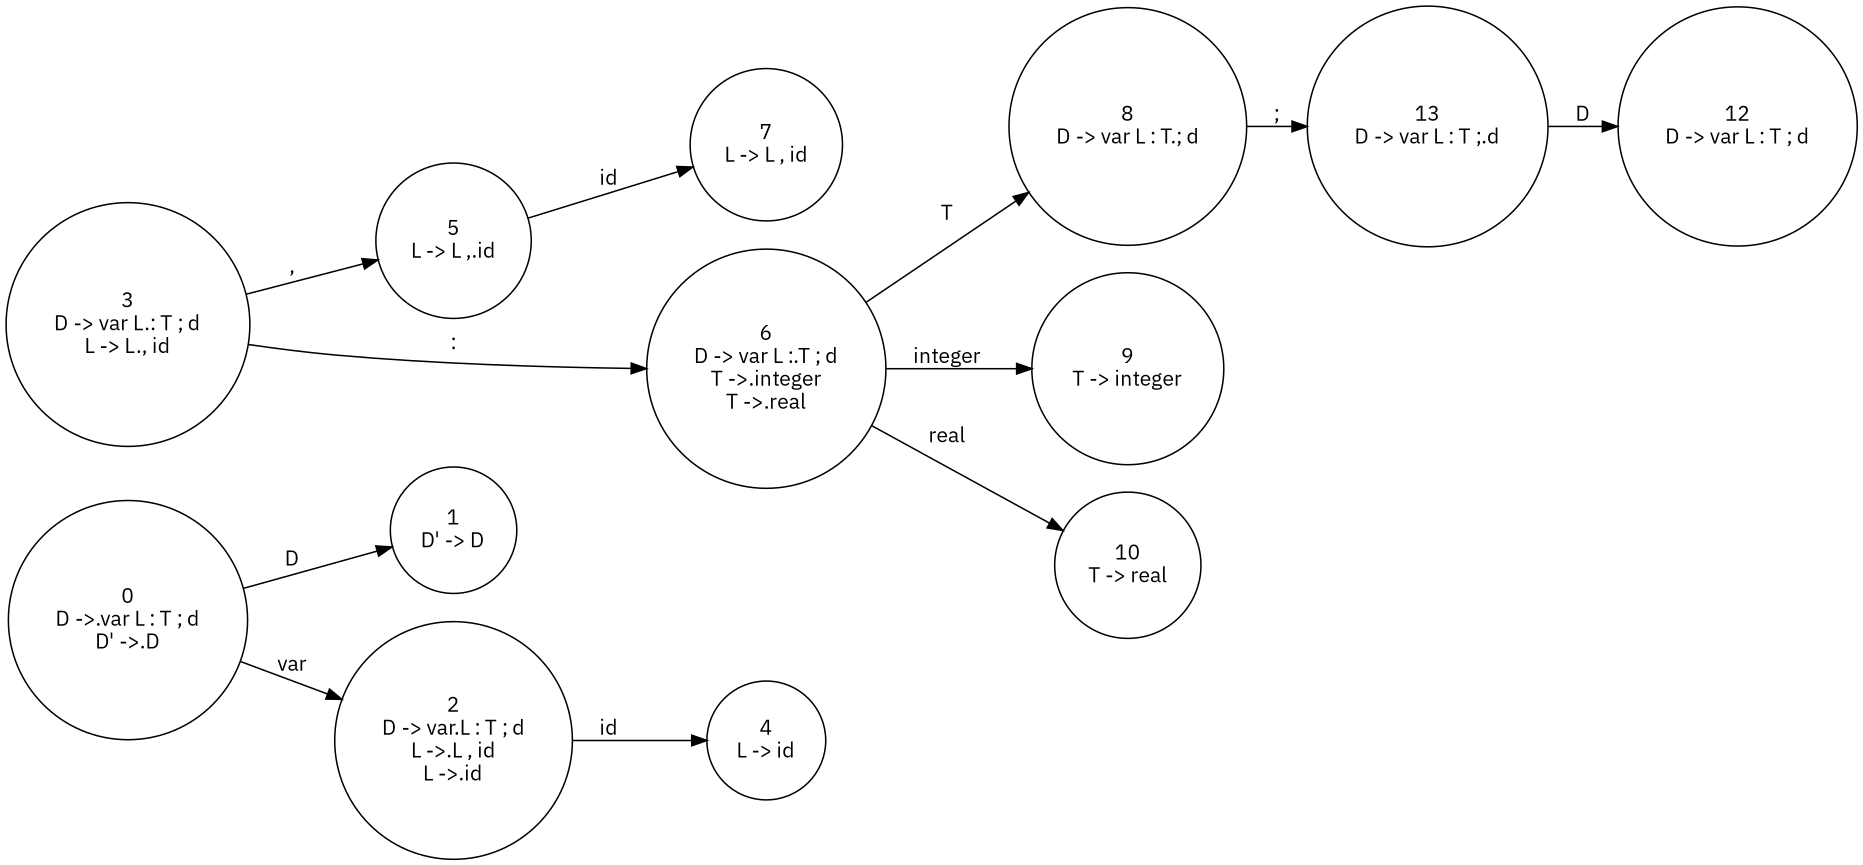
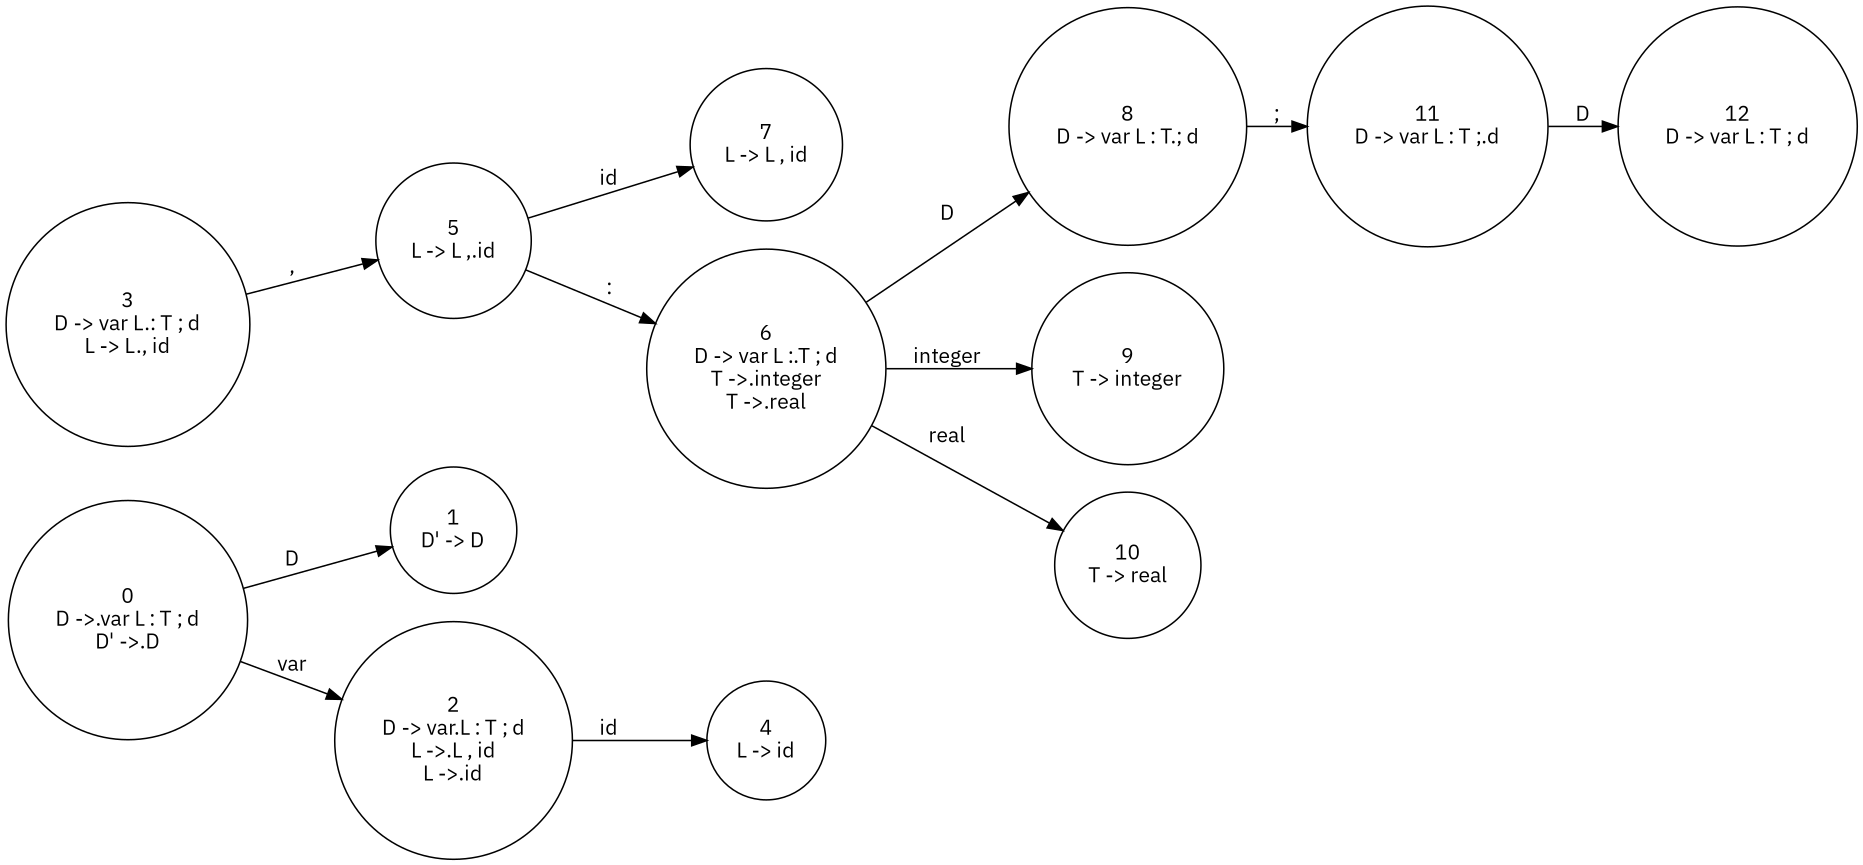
node "13 D -> var L : T ;.d": label "13 D -> var L : T ;.d" -> "11 D -> var L : T ;.d"
edge "6 D -> var L :.T ; d T ->.integer T ->.real" -> "8 D -> var L : T.; d": label "T" -> "D"
edge "3 D -> var L.: T ; d L -> L., id" -> "6 D -> var L :.T ; d T ->.integer T ->.real": now "5 L -> L ,.id" -> "6 D -> var L :.T ; d T ->.integer T ->.real"
